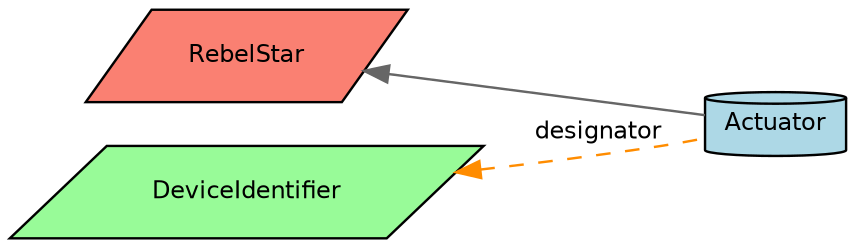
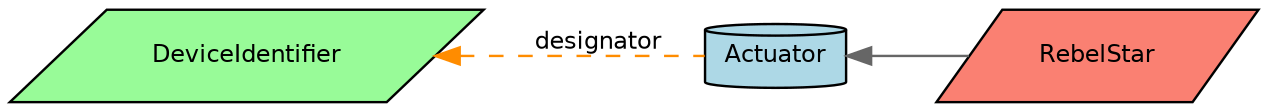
edge "Actuator" -> "RebelStar": reversed
